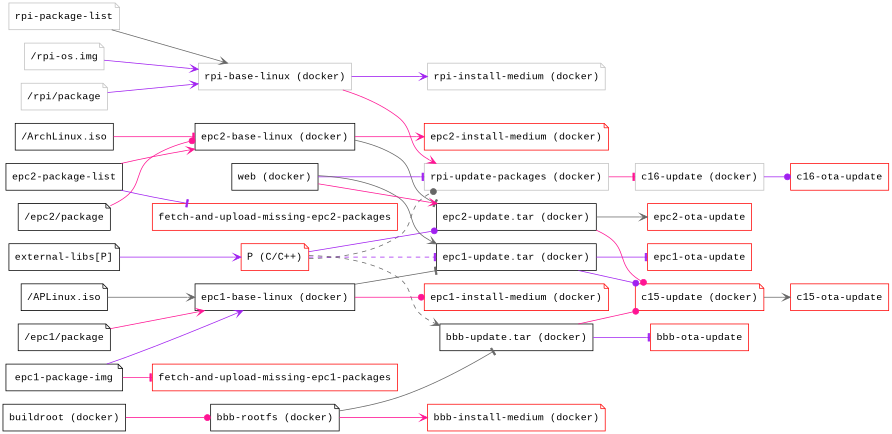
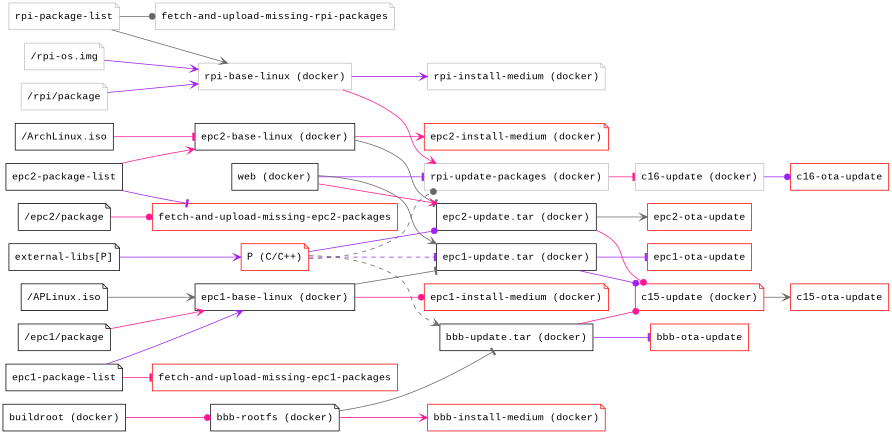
node "fetch-and-upload-missing-rpi-packages": added
edge "/epc2/package" -> "epc2-base-linux (docker)": now "/epc2/package" -> "fetch-and-upload-missing-epc2-packages"
node "epc1-package-img": label "epc1-package-img" -> "epc1-package-list"
